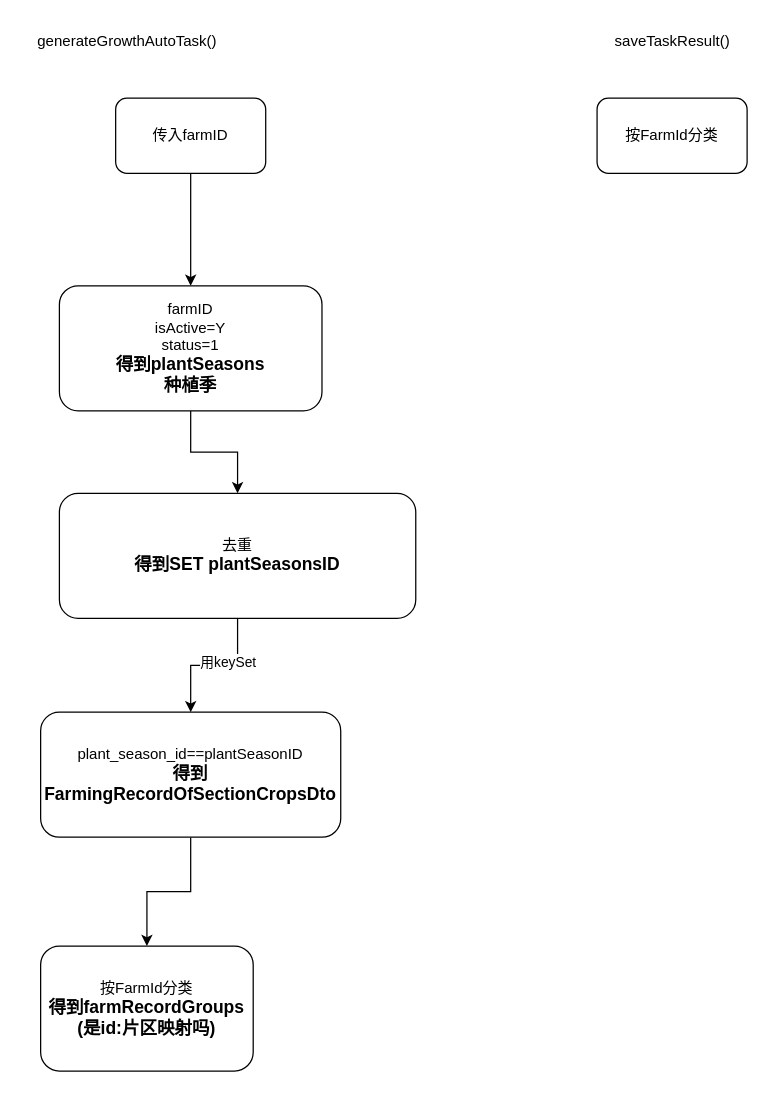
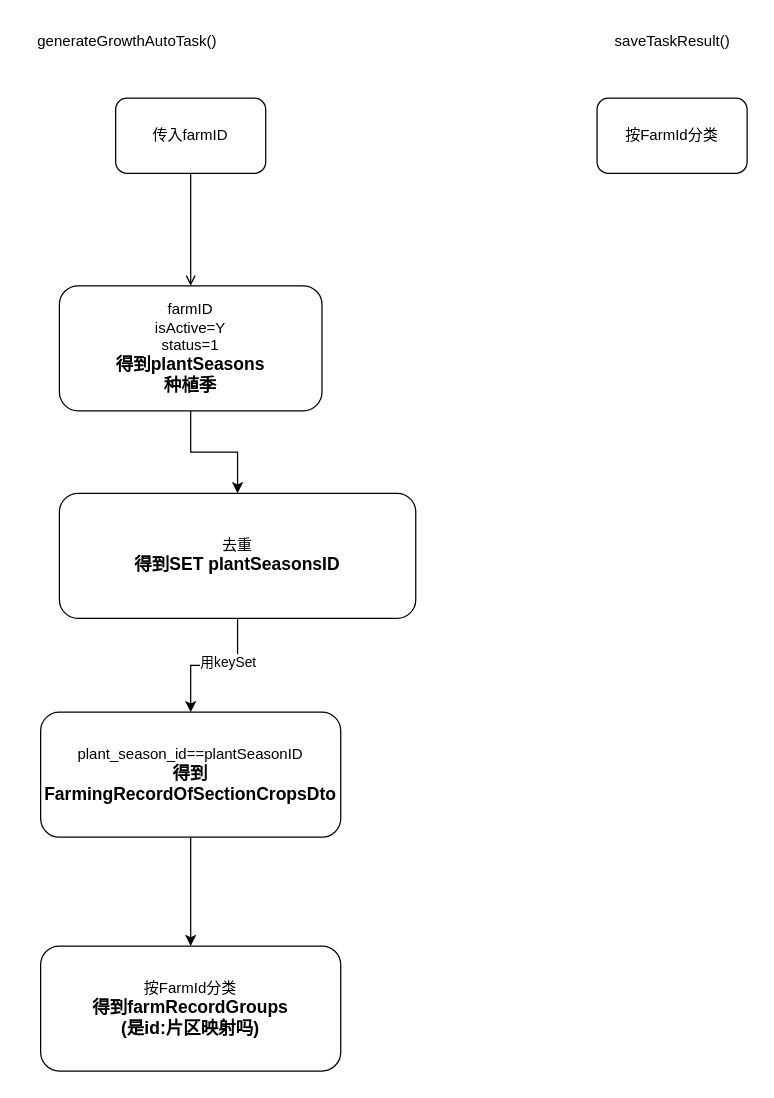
edge "传入farmID" -> "farmID isActive=Y status=1 得到plantSeasons 种植季": arrowhead classic -> open
node "按FarmId分类 得到farmRecordGroups (是id:片区映射吗)": size 213x125 -> 300x125
